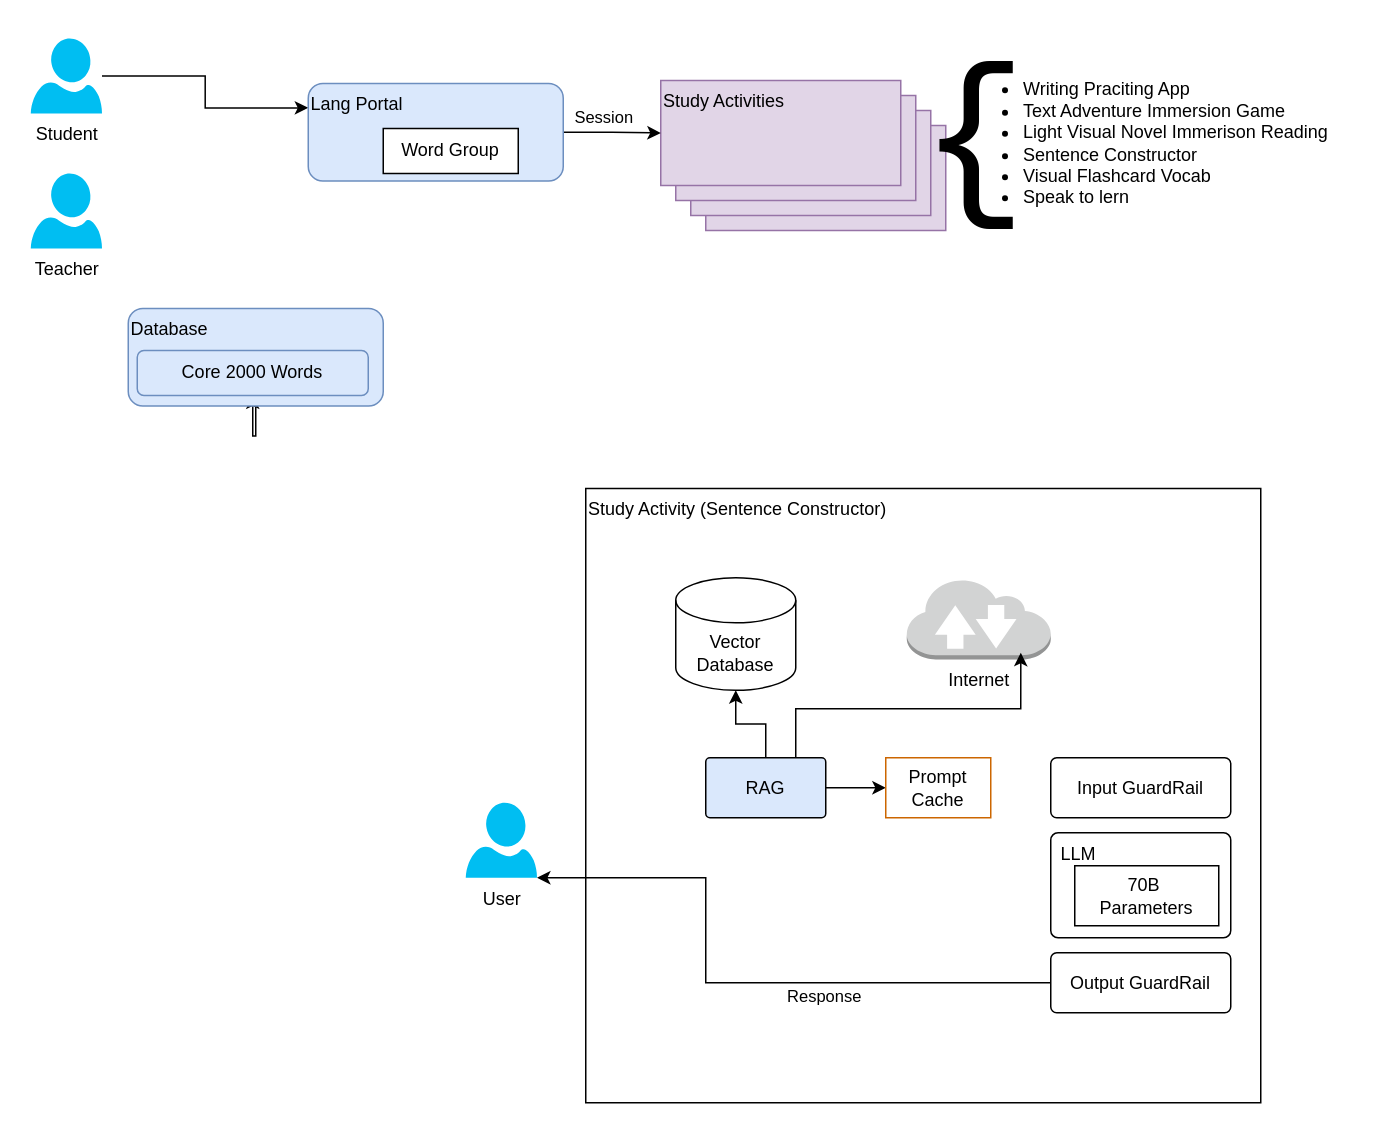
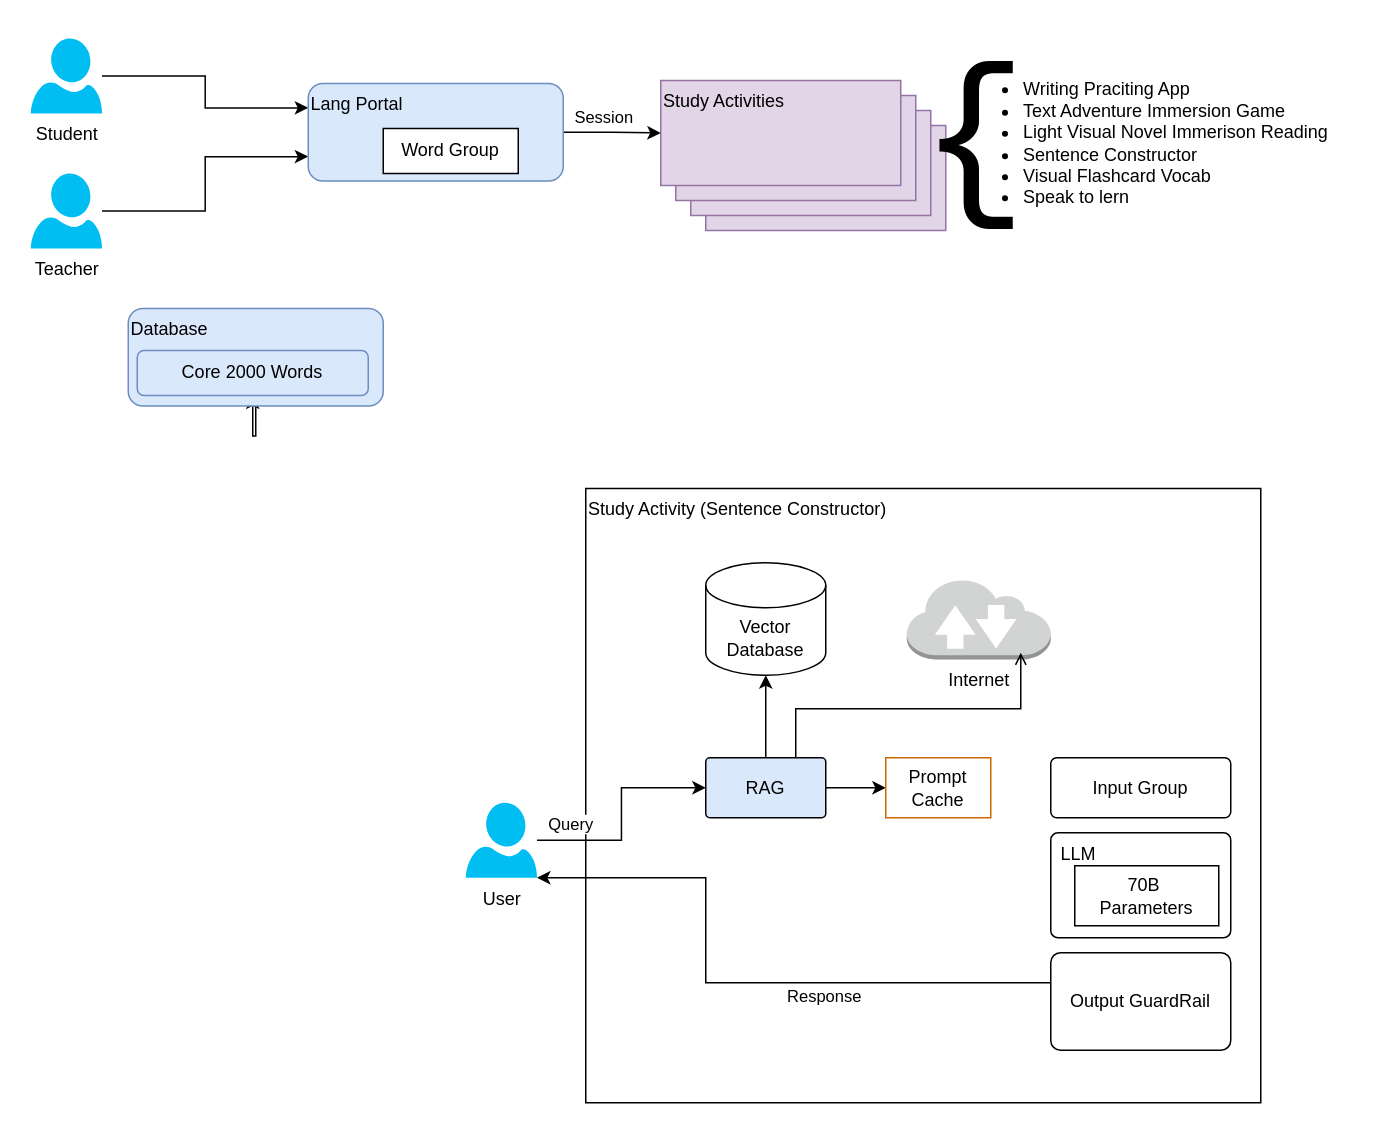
edge "Teacher" -> "Lang Portal": added
node "Vector Database": moved (736, 634) -> (766, 619)
edge "RAG" -> "Internet": arrowhead classic -> open
node "Input GuardRail": label "Input GuardRail" -> "Input Group"
edge "User" -> "RAG": added, label "Query"
node "Output GuardRail": size 180x60 -> 180x98
